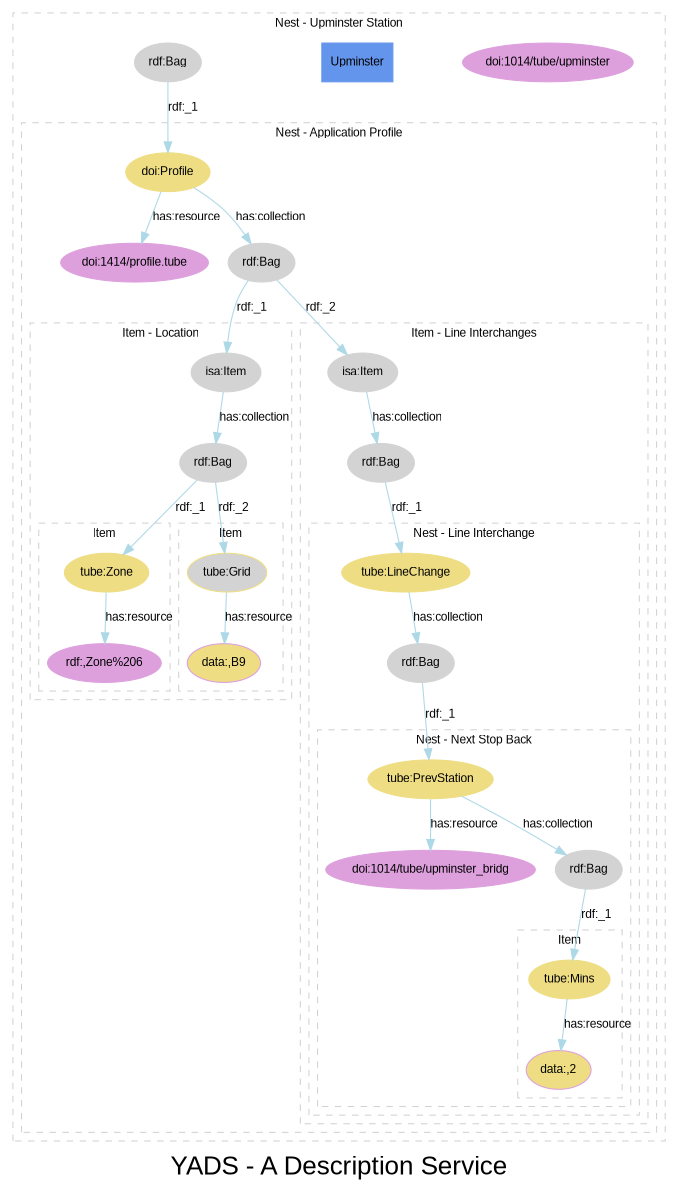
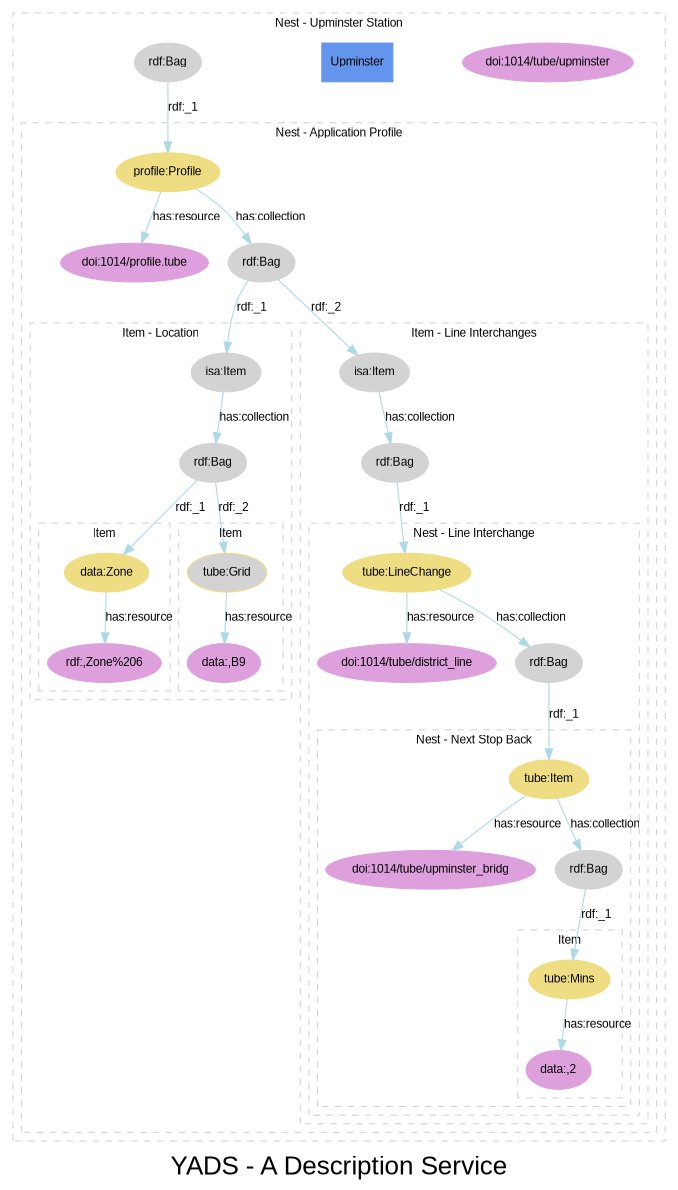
node "doi:Profile": label "doi:Profile" -> "profile:Profile"
node "doi:1414/profile.tube": label "doi:1414/profile.tube" -> "doi:1014/profile.tube"
node "tube:Zone": label "tube:Zone" -> "data:Zone"
node "data:,B9": fillcolor lightgoldenrod -> plum
node "doi:1014/tube/district_line": added
node "tube:PrevStation": label "tube:PrevStation" -> "tube:Item"
node "data:,2": fillcolor lightgoldenrod -> plum
